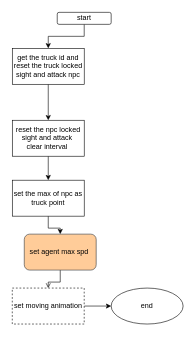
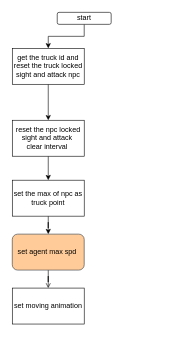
node "set agent max spd": moved (60, 252) -> (48, 252)
node "set moving animation": style dashed -> solid
edge "set moving animation" -> "end": removed
node "end": removed
